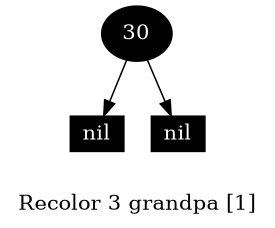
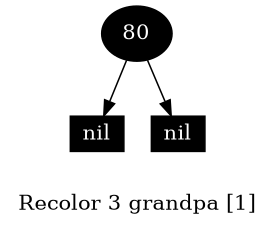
node "30": label "30" -> "80"
